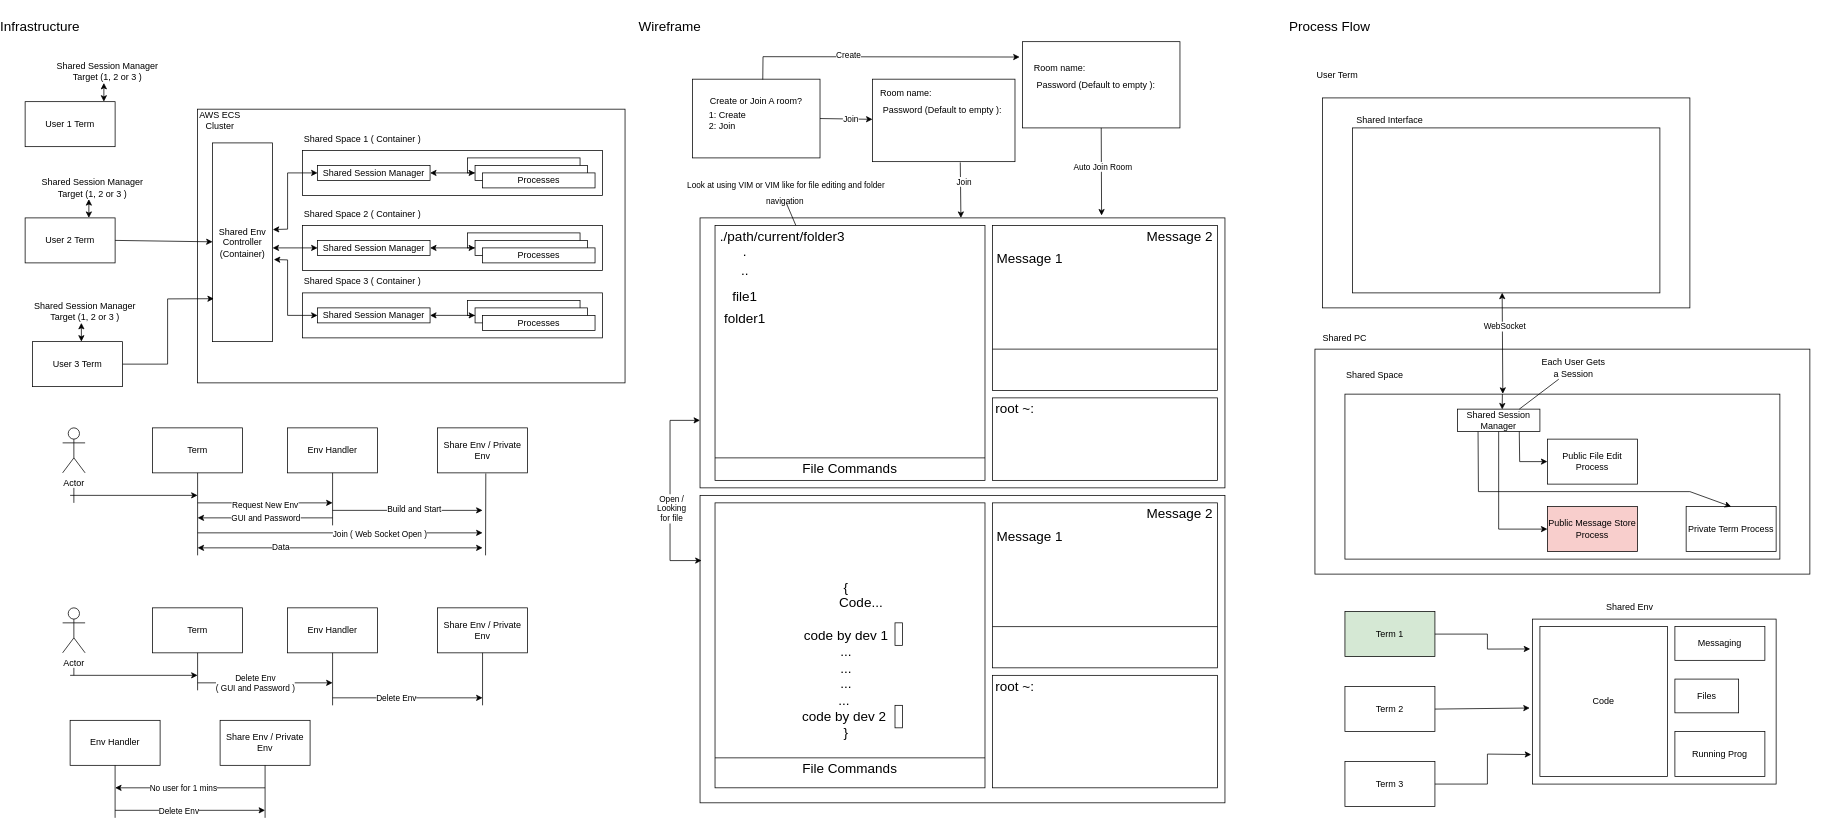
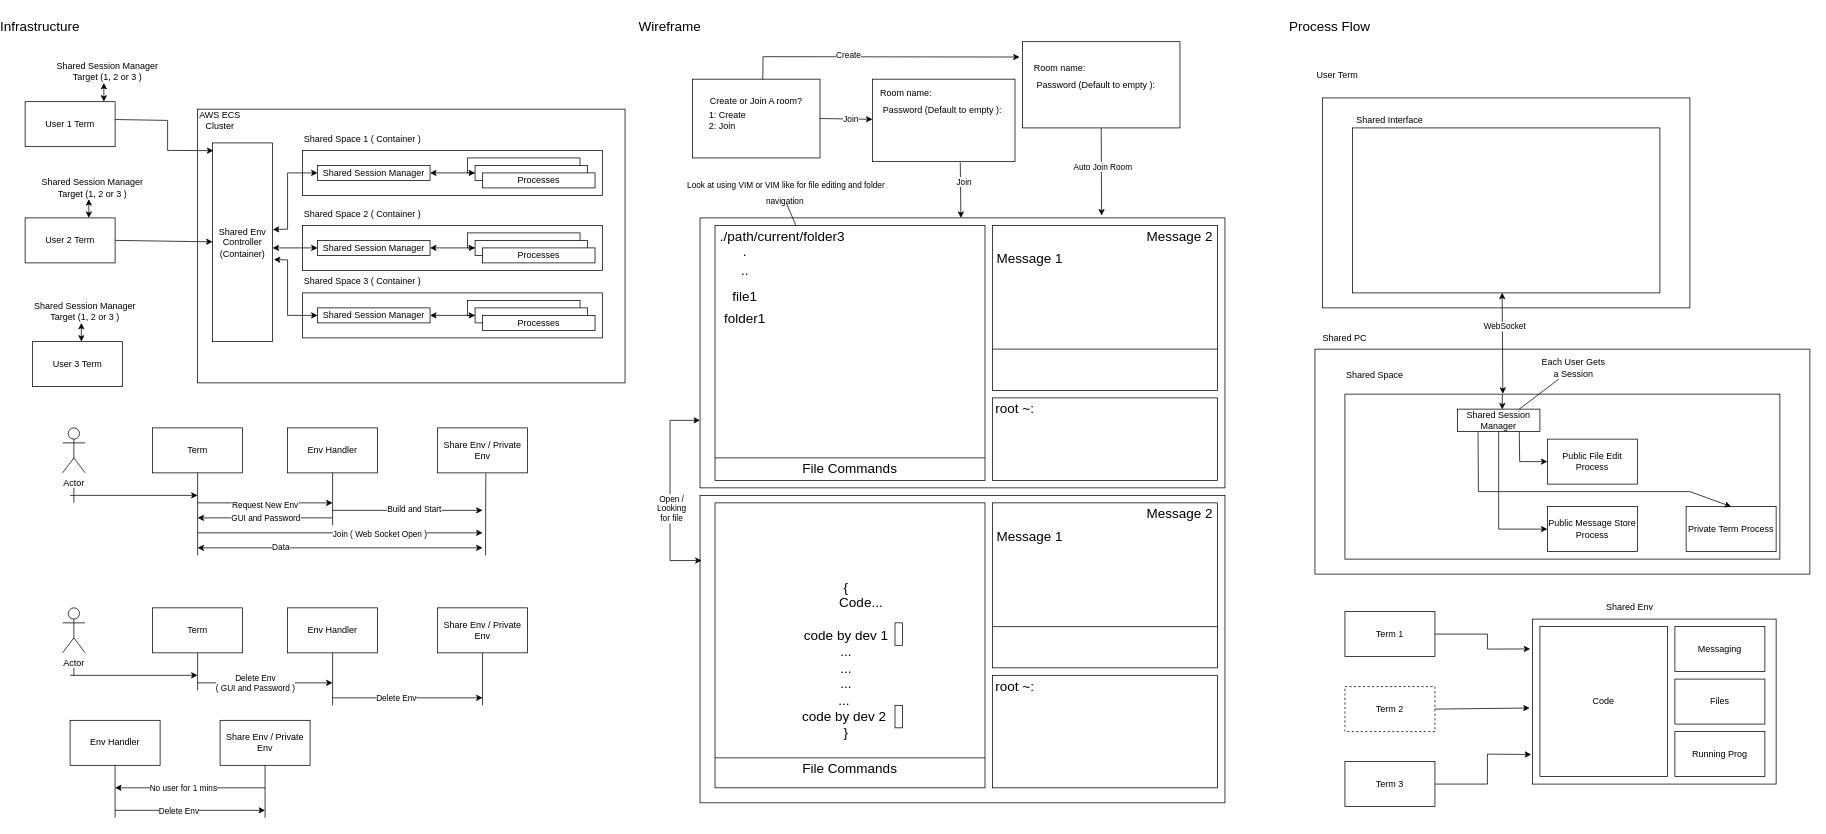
edge "User 1 Term" -> "Shared Env Controller (Container)": added
edge "User 3 Term" -> "Shared Env Controller (Container)": removed
node "Public Message Store Process": fillcolor #f8cecc -> #ffffff
node "Term 1": fillcolor #d5e8d4 -> #ffffff
node "Messaging": size 90x34 -> 90x45
node "Files": size 64x34 -> 90x45
node "Term 2": style solid -> dashed
